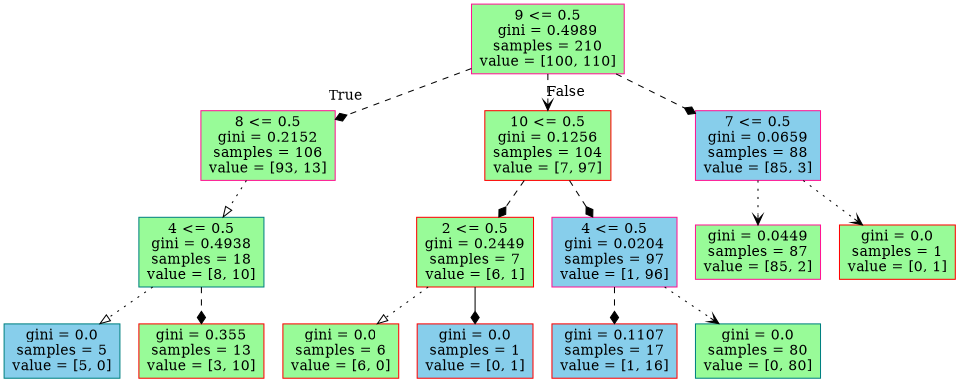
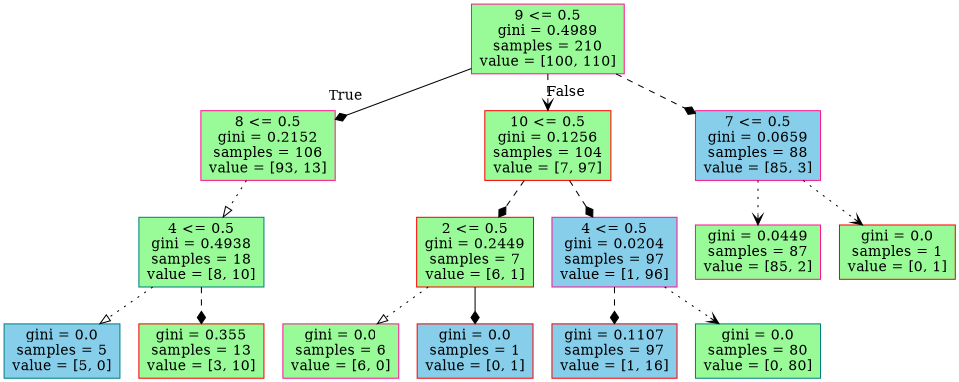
edge "9 <= 0.5 gini = 0.4989 samples = 210 value = [100, 110]" -> "8 <= 0.5 gini = 0.2152 samples = 106 value = [93, 13]": style dashed -> solid
node "gini = 0.0 samples = 6 value = [6, 0]": color red -> deeppink
node "gini = 0.1107 samples = 17 value = [1, 16]": label "gini = 0.1107 samples = 17 value = [1, 16]" -> "gini = 0.1107 samples = 97 value = [1, 16]"
